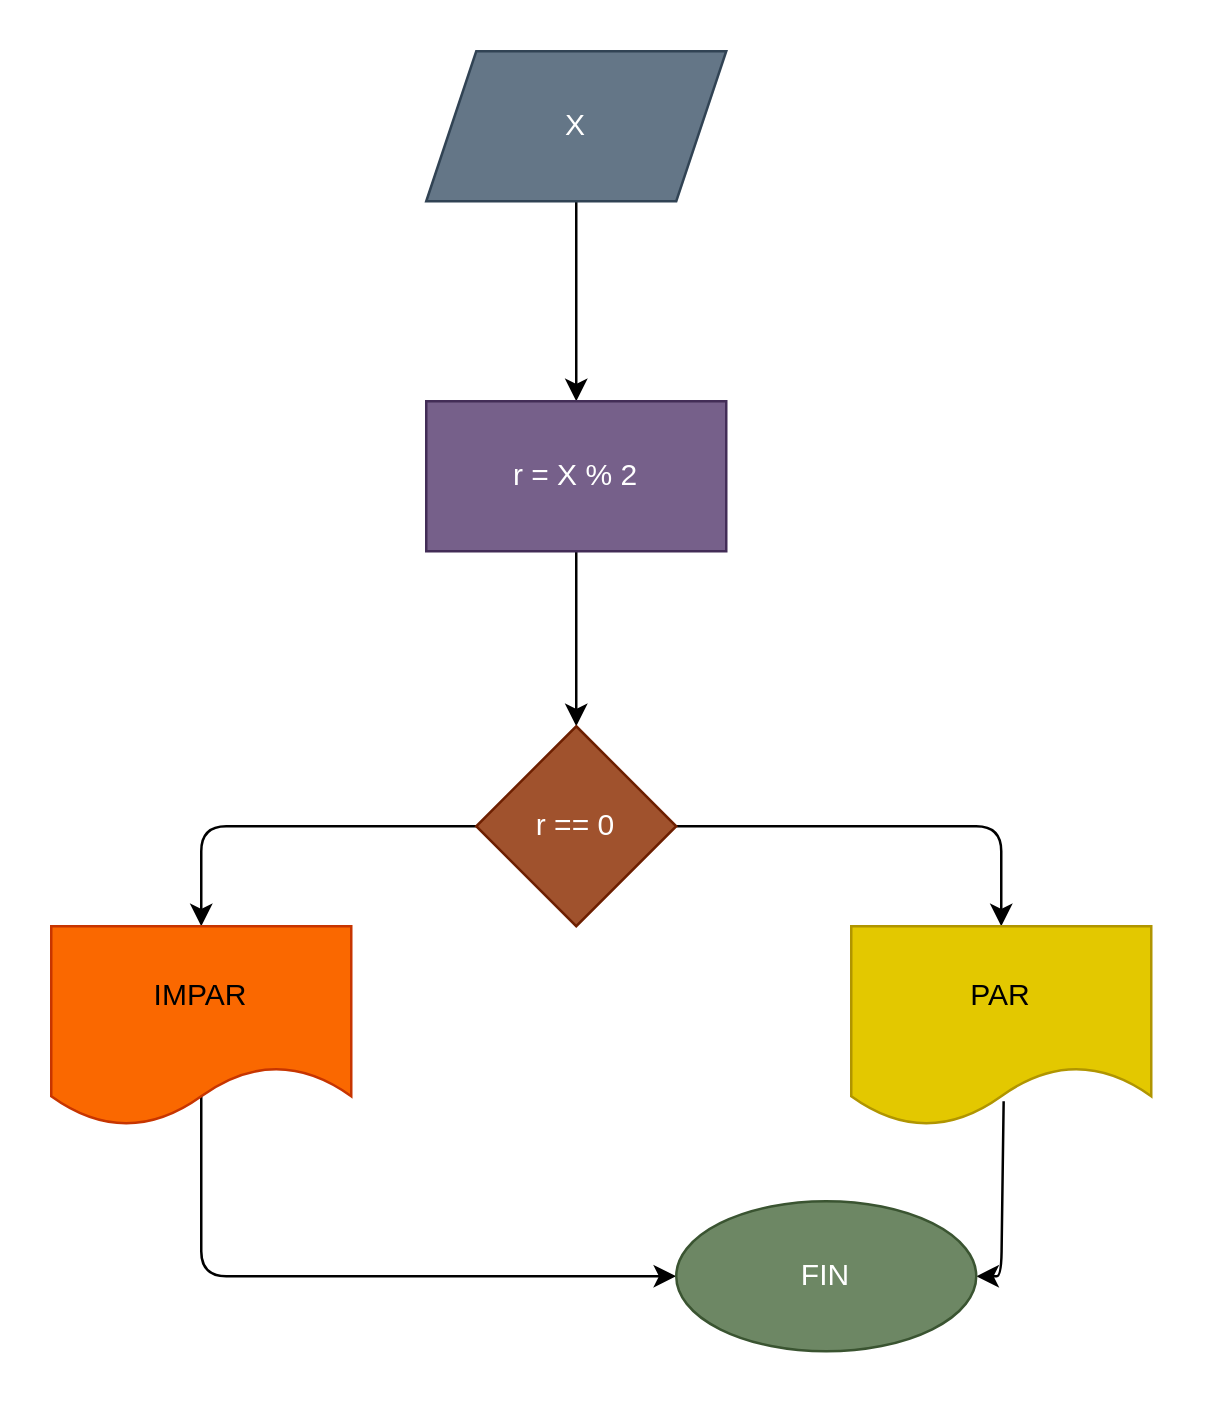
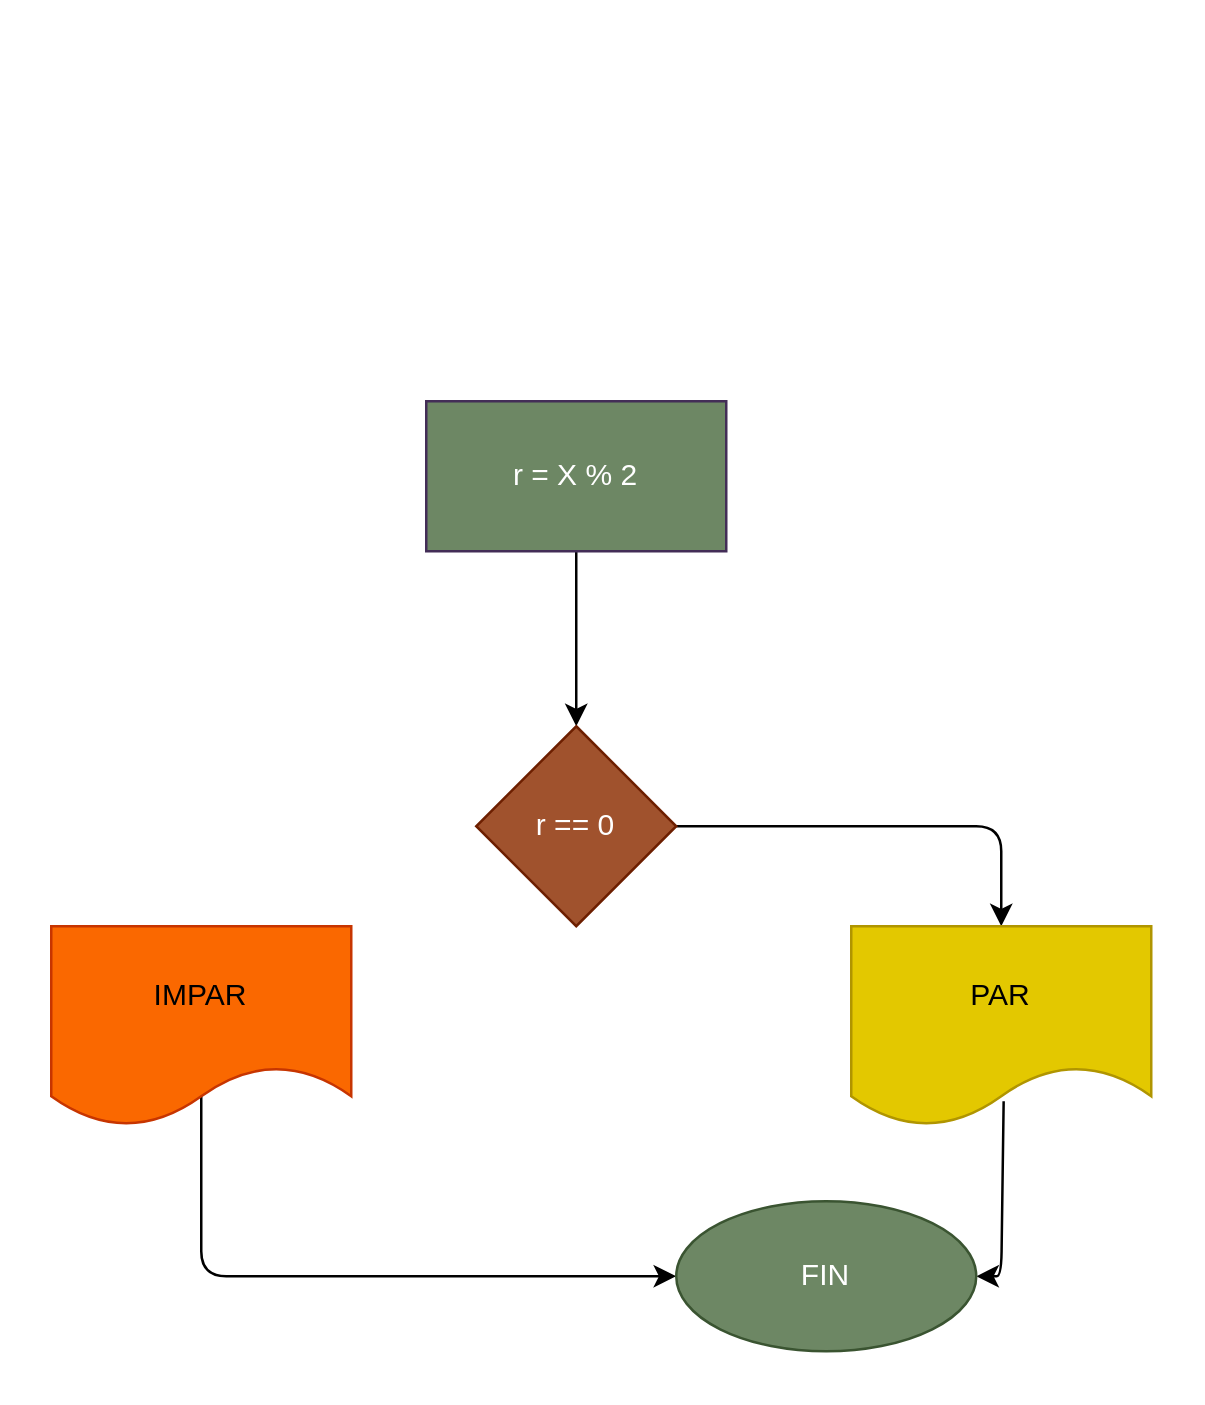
node "X": removed
edge "X" -> "r = X % 2": removed
node "r = X % 2": fillcolor #76608a -> #6d8764
edge "r == 0" -> "IMPAR": removed
